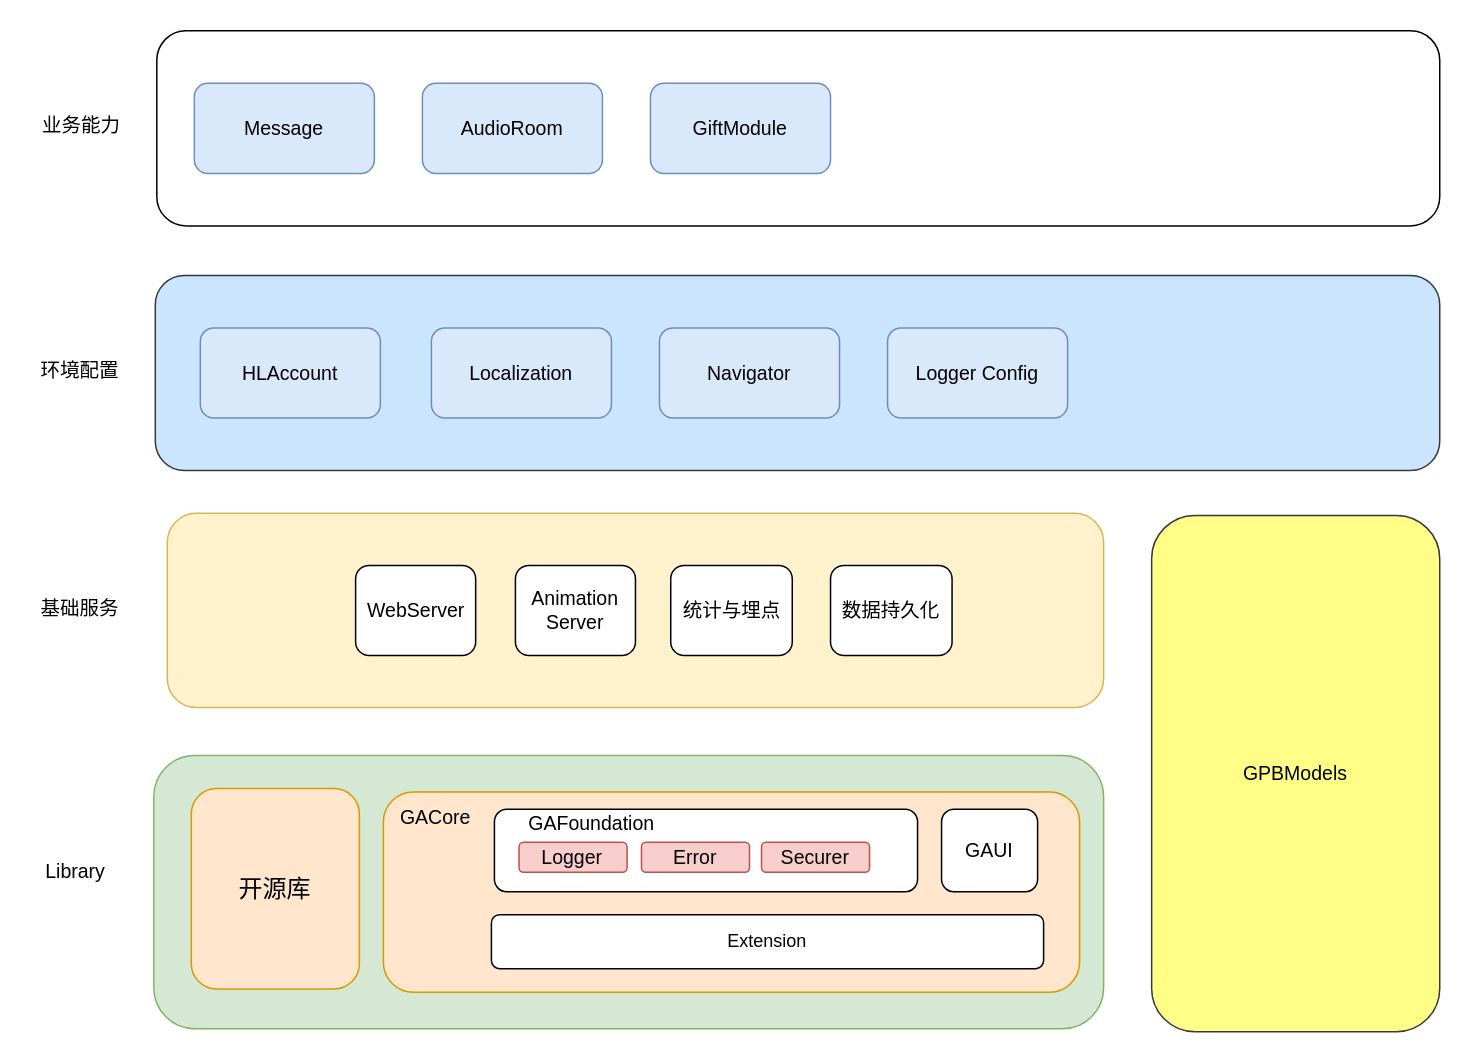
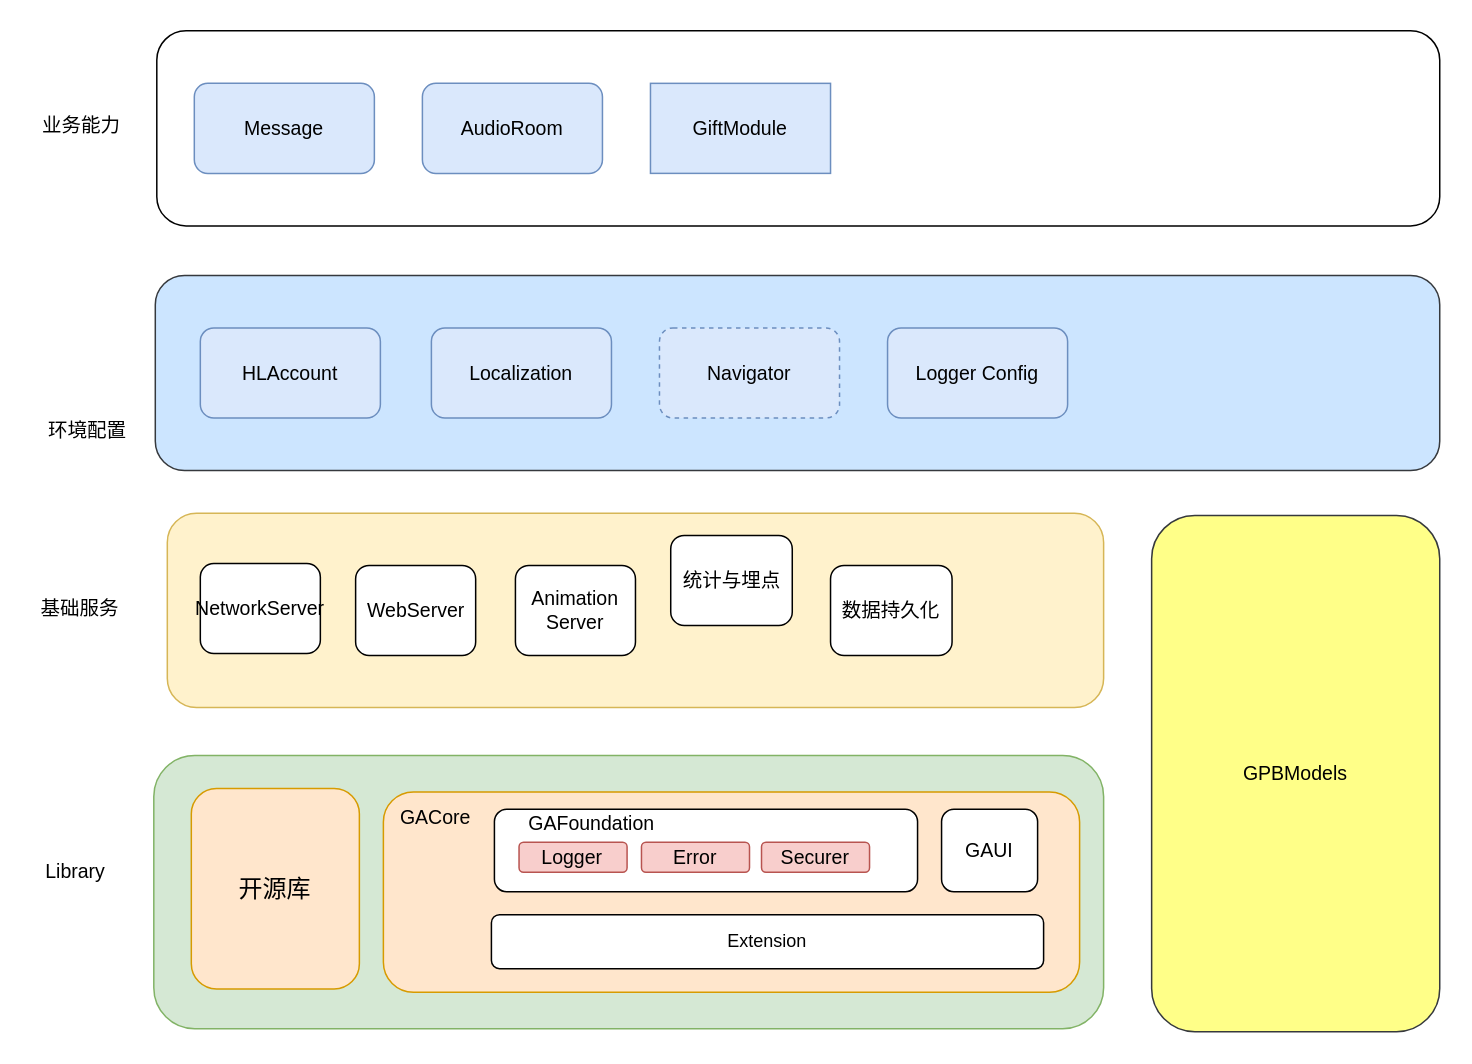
node "GiftModule": shape rounded rectangle -> rectangle
node "环境配置": moved (80, 370) -> (88, 430)
node "Navigator": style solid -> dashed
node "NetworkServer": added
node "统计与埋点": moved (731, 610) -> (731, 580)
